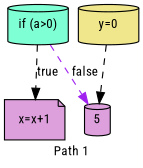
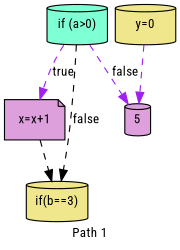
edge "if (a>0)" -> "x=x+1": color black -> purple
edge "y=0" -> "5": color black -> purple
node "if(b==3)": added
